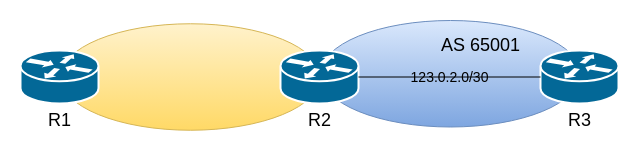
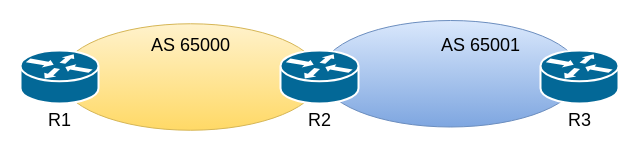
node "AS 65000": added
edge "R2" -- "R3": removed, label "123.0.2.0/30"
